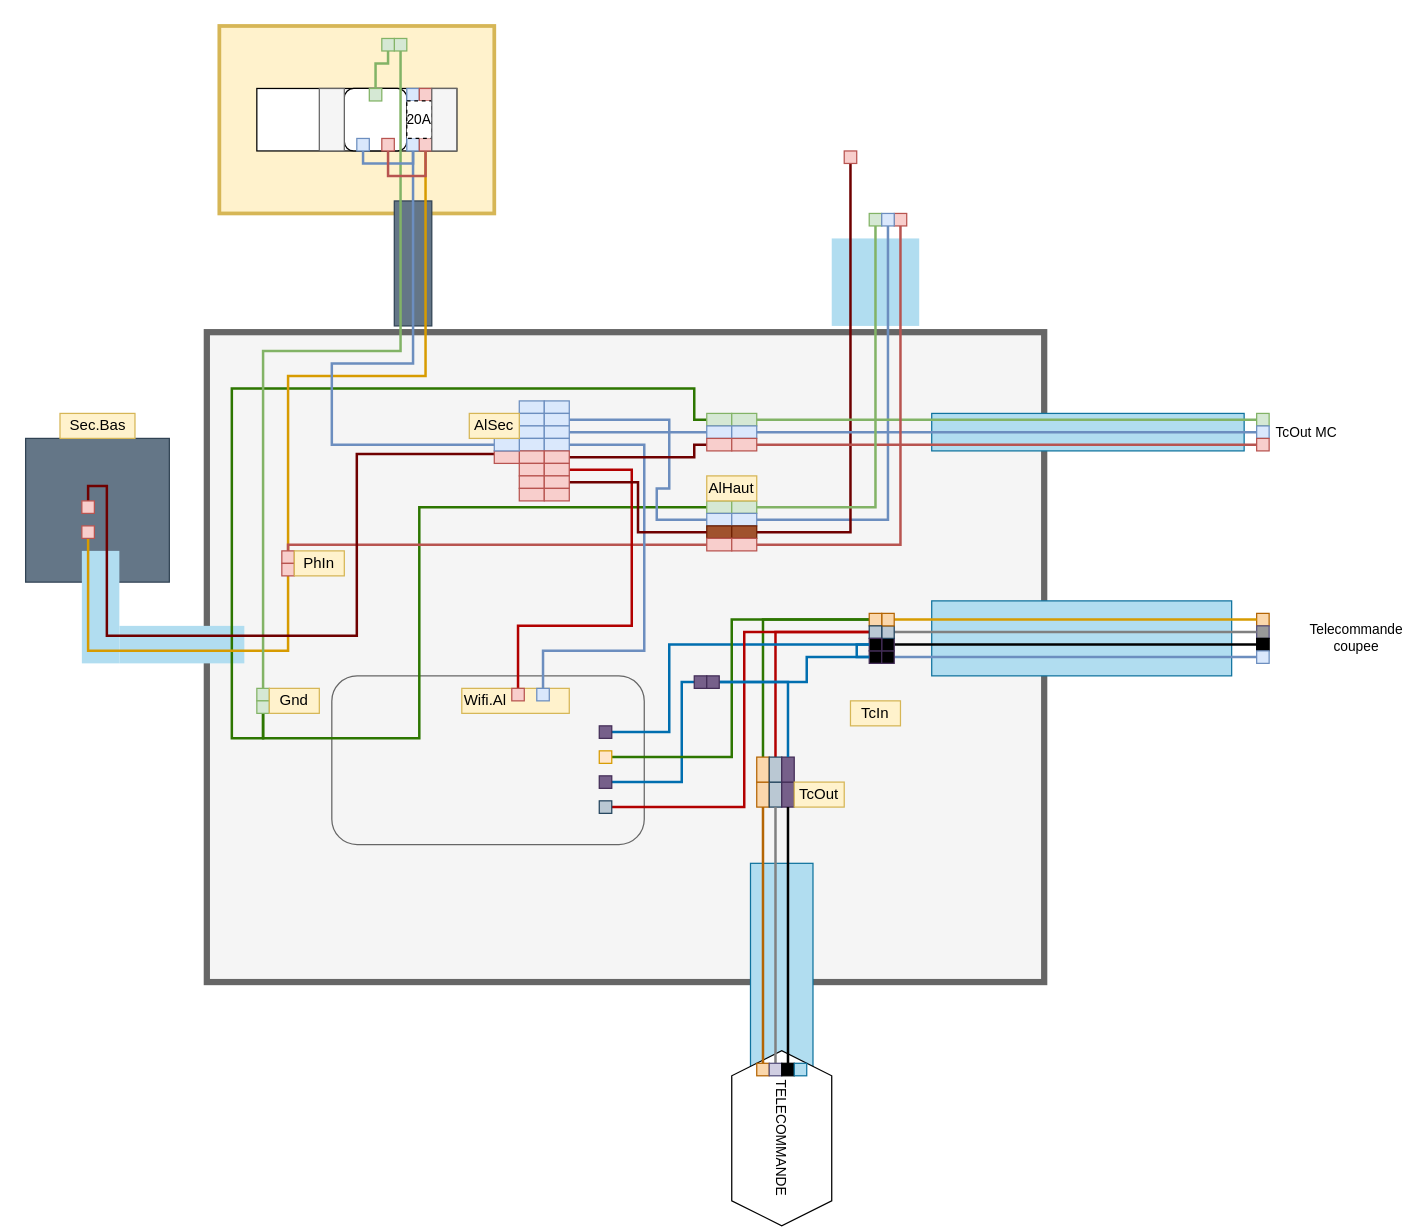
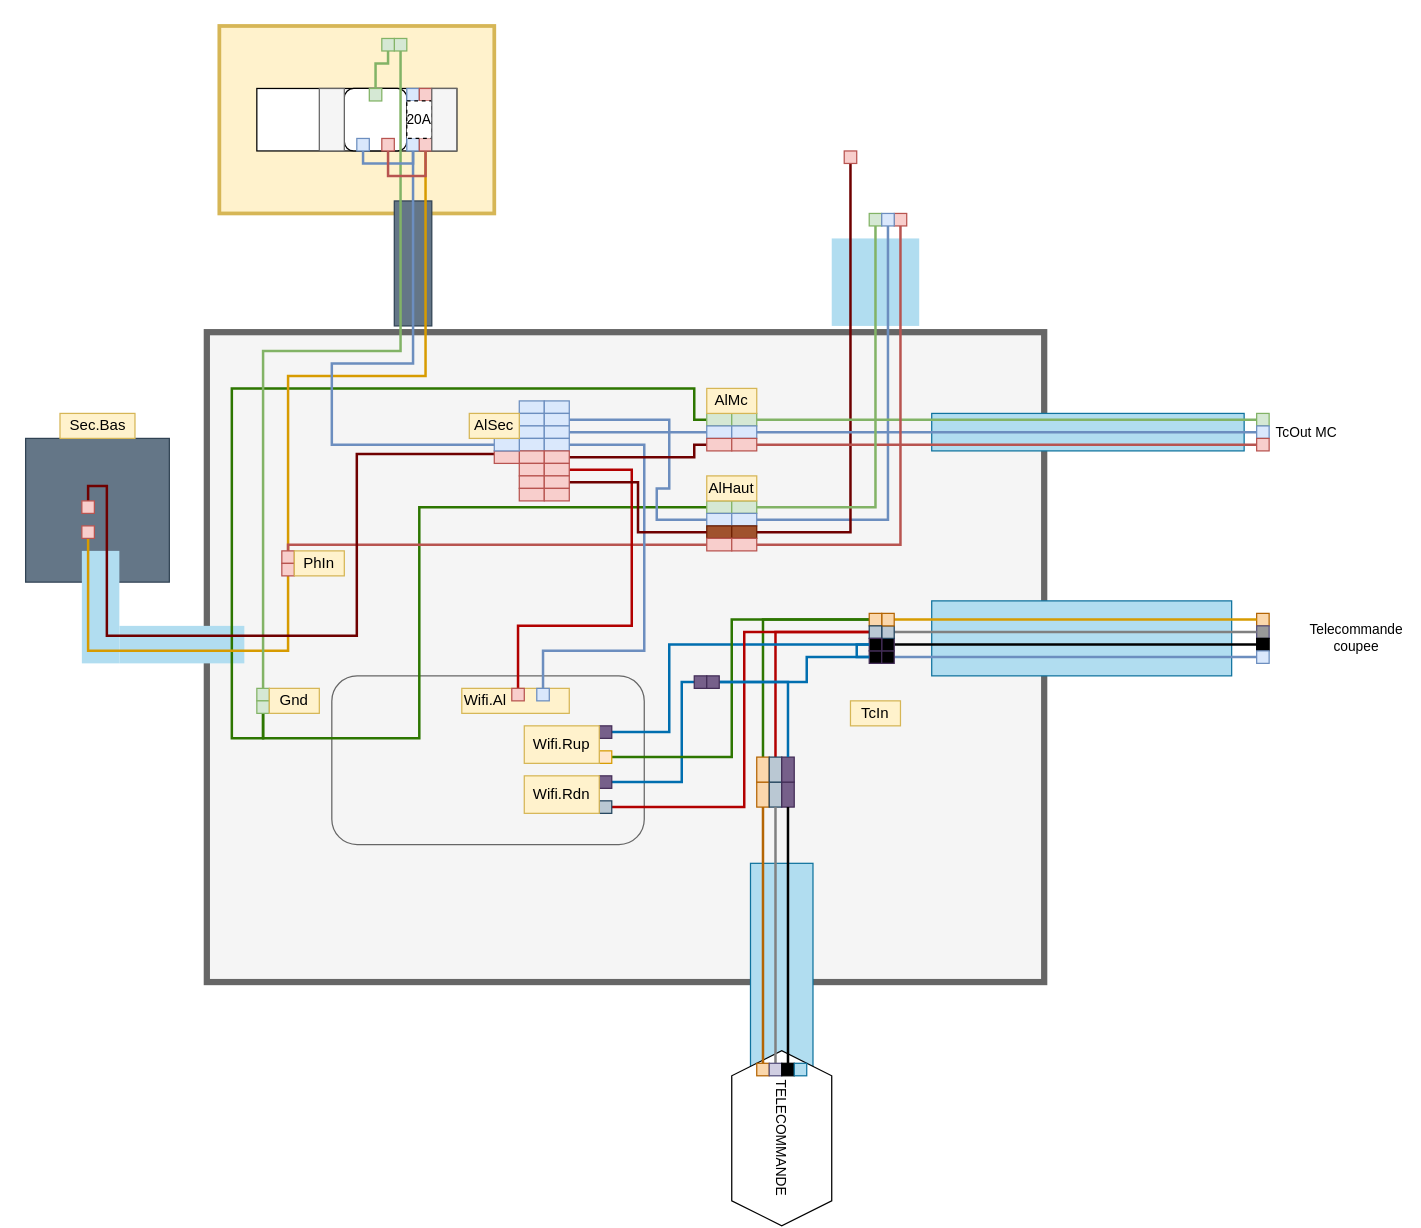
node "AlMc": added
node "Wifi.Rup": added
node "Wifi.Rdn": added
node "TcOut": removed
